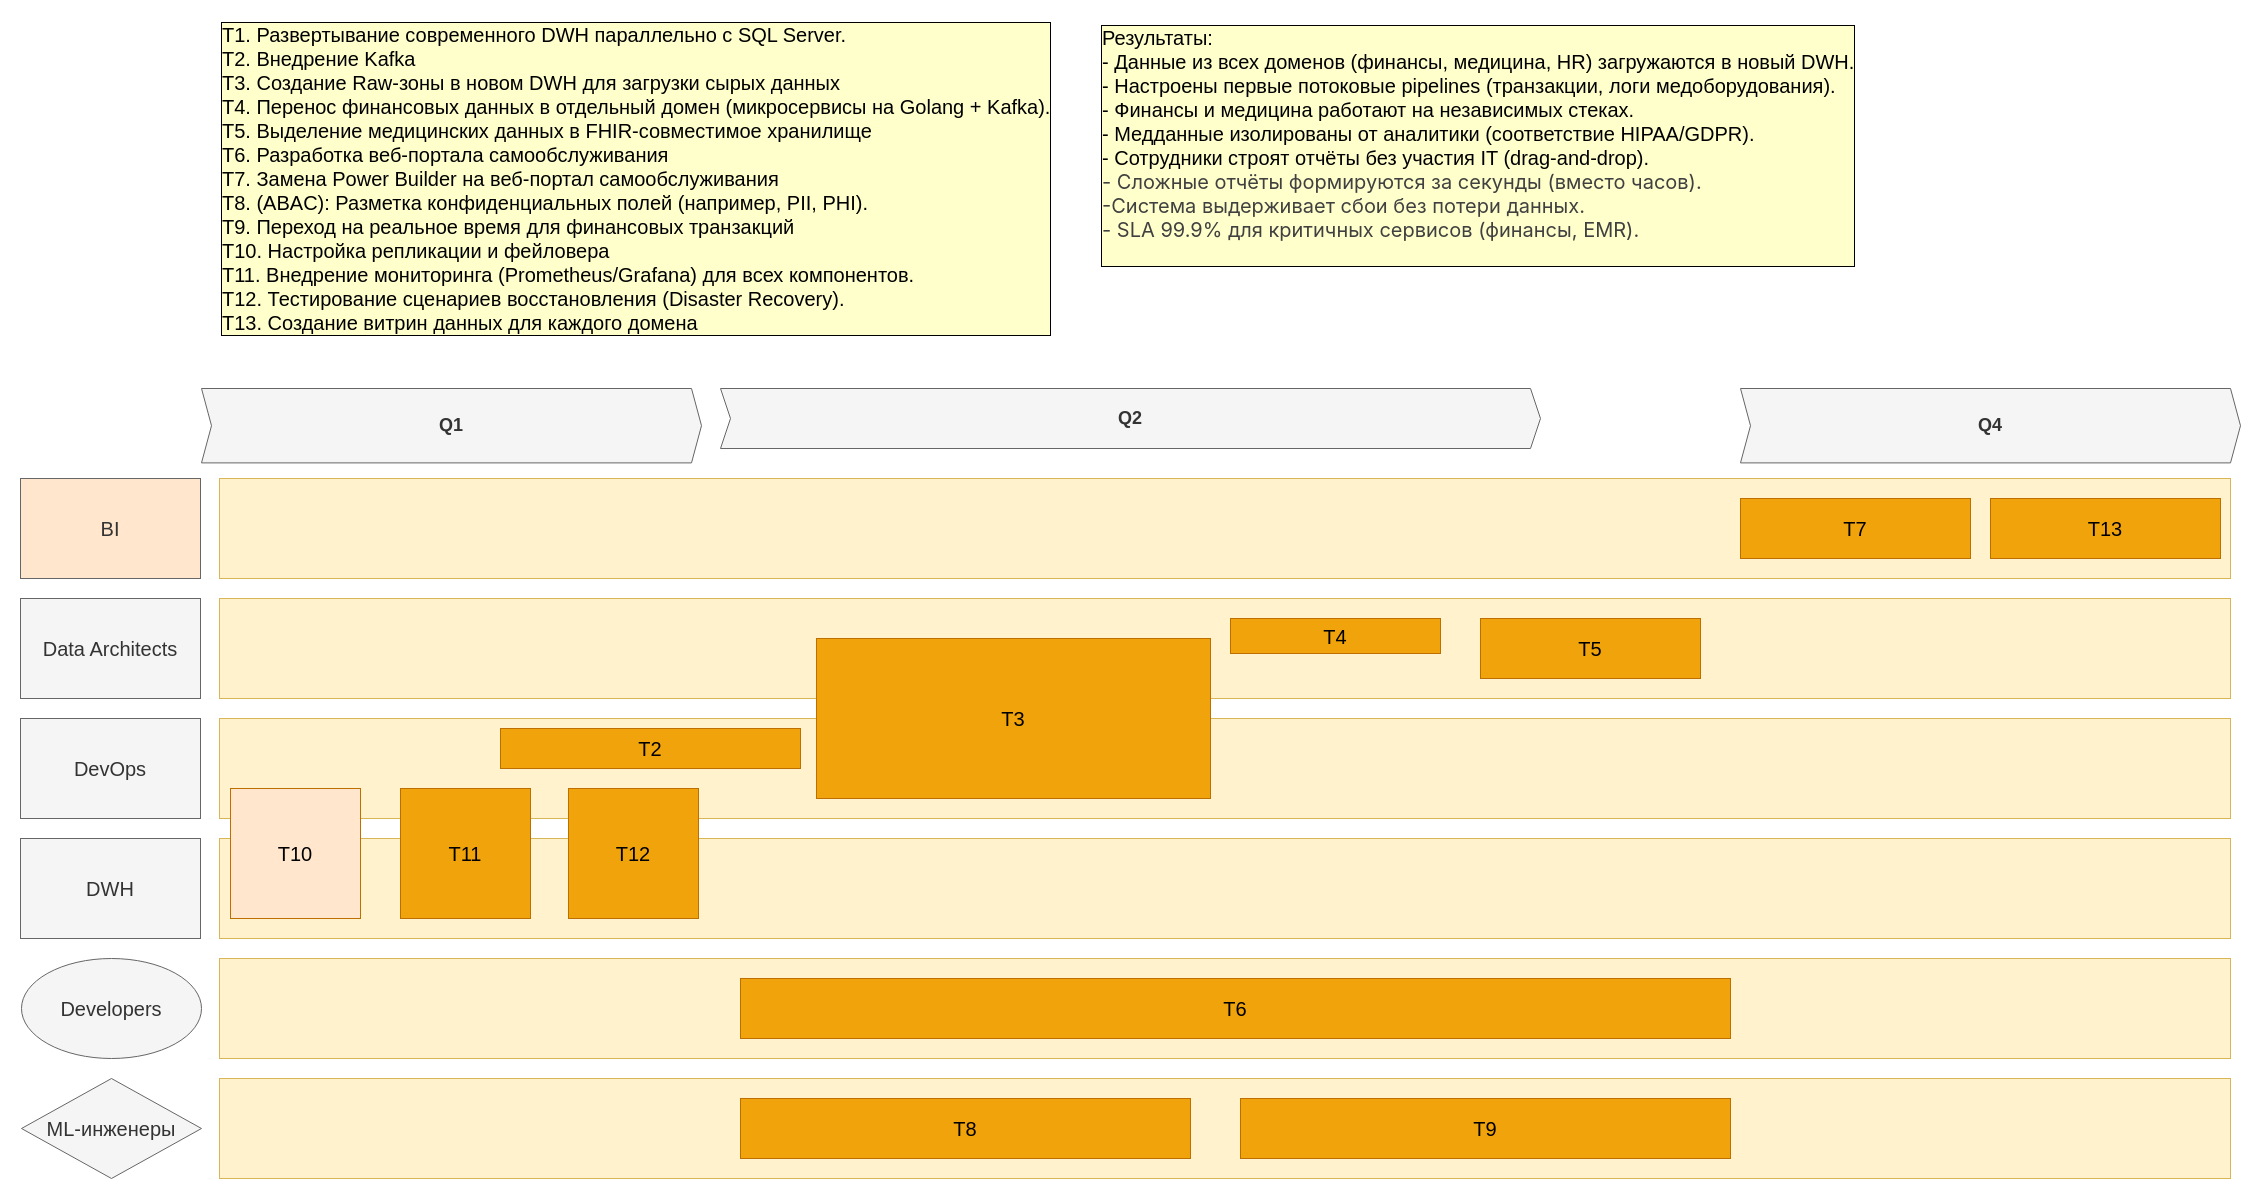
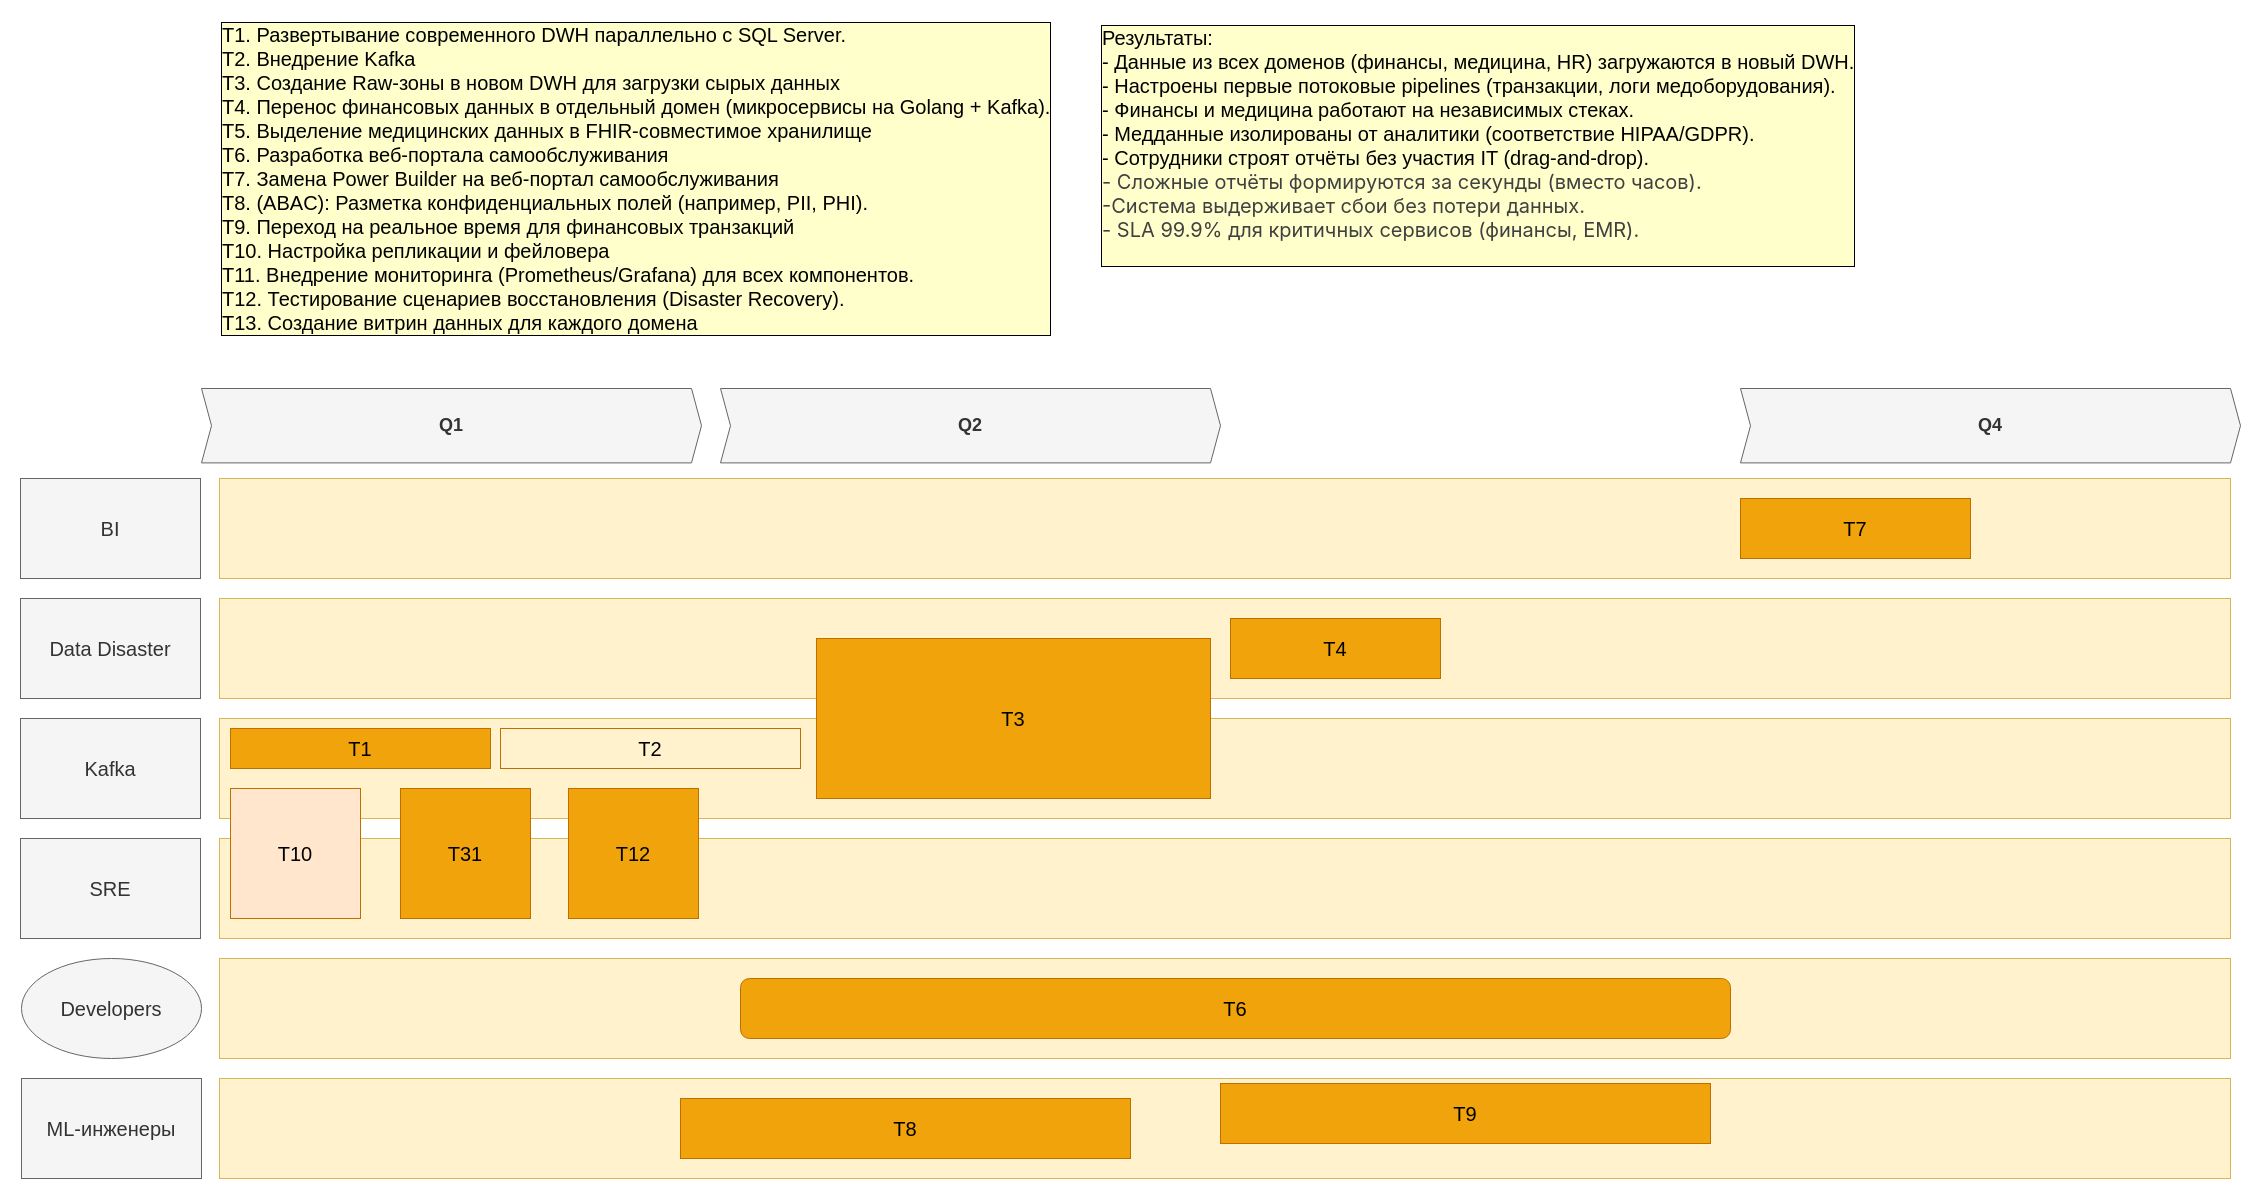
node "Q2": size 820x60 -> 500x74
node "BI": fillcolor #ffe6cc -> #f5f5f5
node "Т13": removed
node "Т4": size 210x35 -> 210x60
node "Data Architects": label "Data Architects" -> "Data Disaster"
node "Т5": removed
node "Т1": added
node "Т2": fillcolor #f0a30a -> #fff2cc
node "DevOps": label "DevOps" -> "Kafka"
node "Т11": label "Т11" -> "Т31"
node "DWH": label "DWH" -> "SRE"
node "Т6": shape rectangle -> rounded rectangle
node "ML-инженеры": shape diamond -> rectangle
node "Т8": moved (966, 1129) -> (906, 1129)
node "Т9": moved (1486, 1129) -> (1466, 1114)
